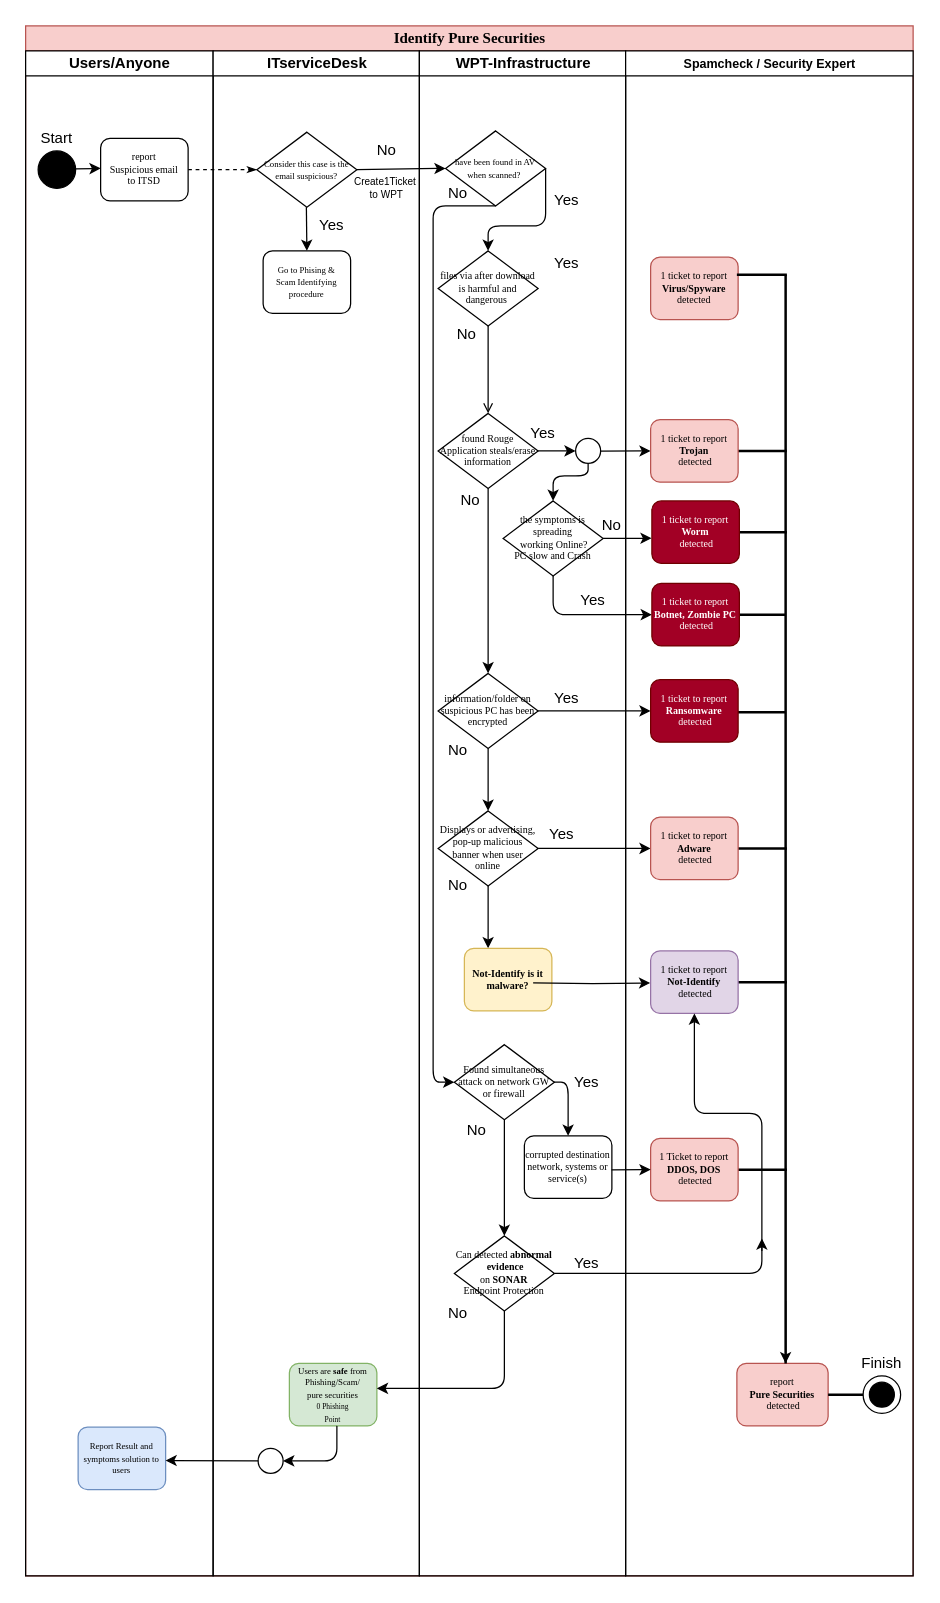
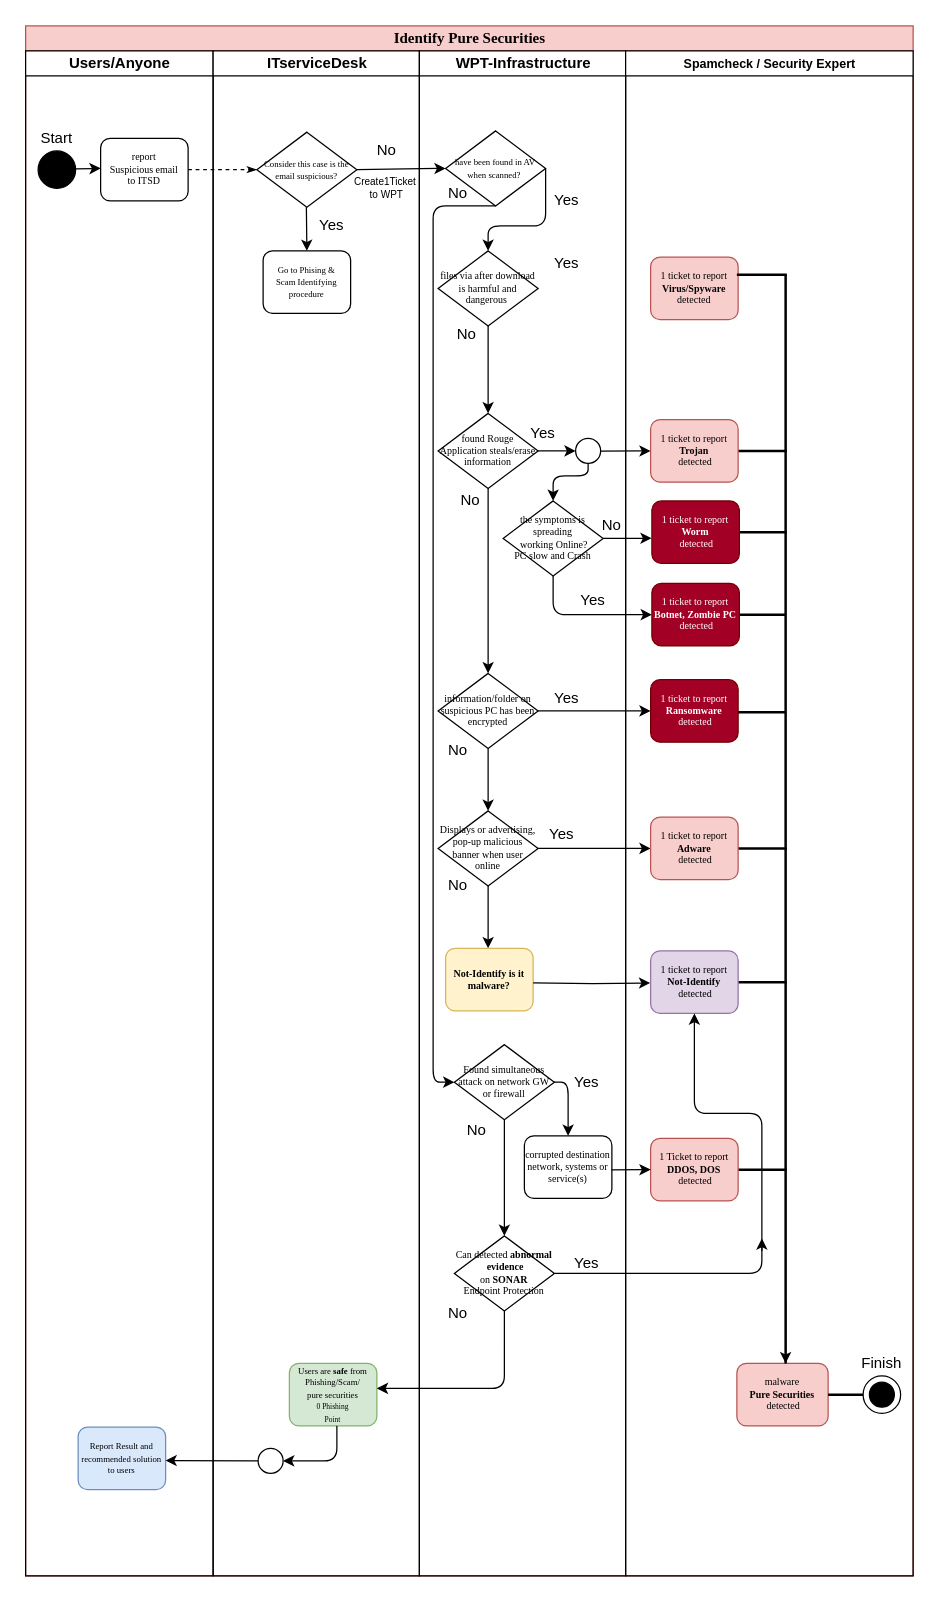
edge "files via after download is harmful and dangerous" -> "found Rouge Application steals/erase information": arrowhead open -> classic
node "Not-Identify is it malware?": moved (508, 979) -> (489, 979)
node "report Pure Securities detected": label "report Pure Securities detected" -> "malware Pure Securities detected"
node "Report Result and symptoms solution to users": label "Report Result and symptoms solution to users" -> "Report Result and recommended solution to users"
